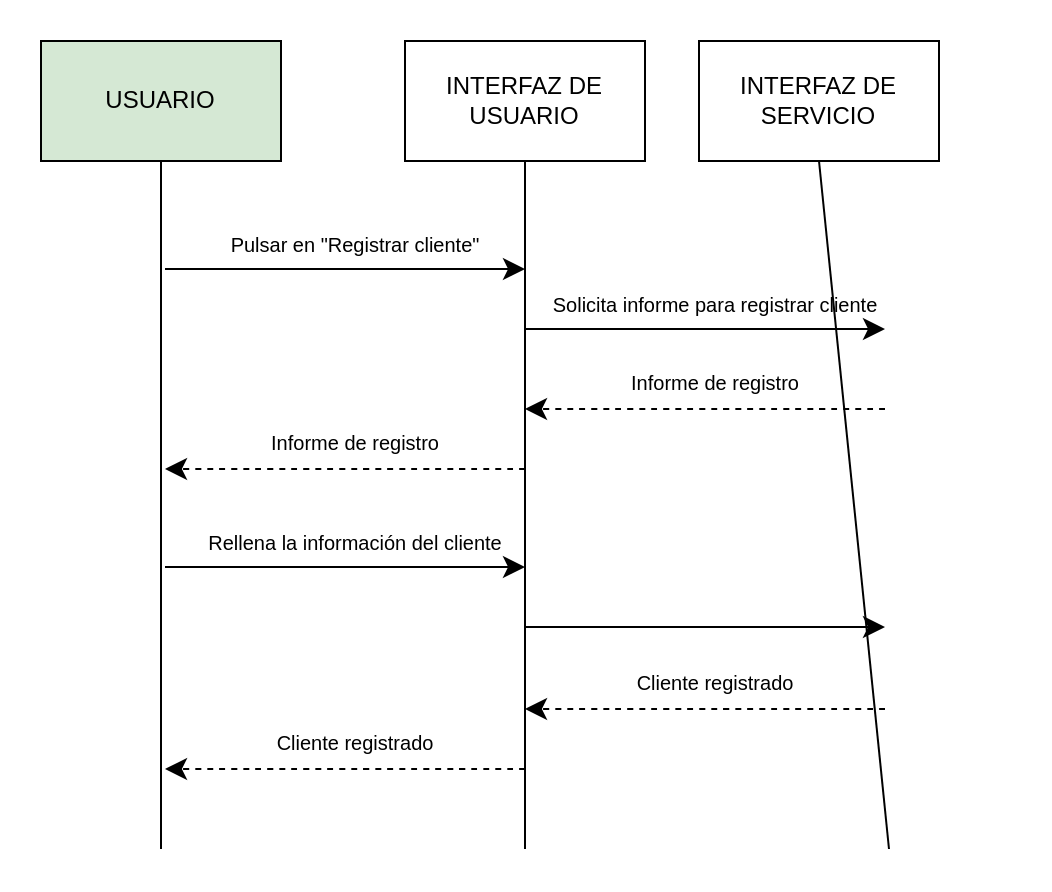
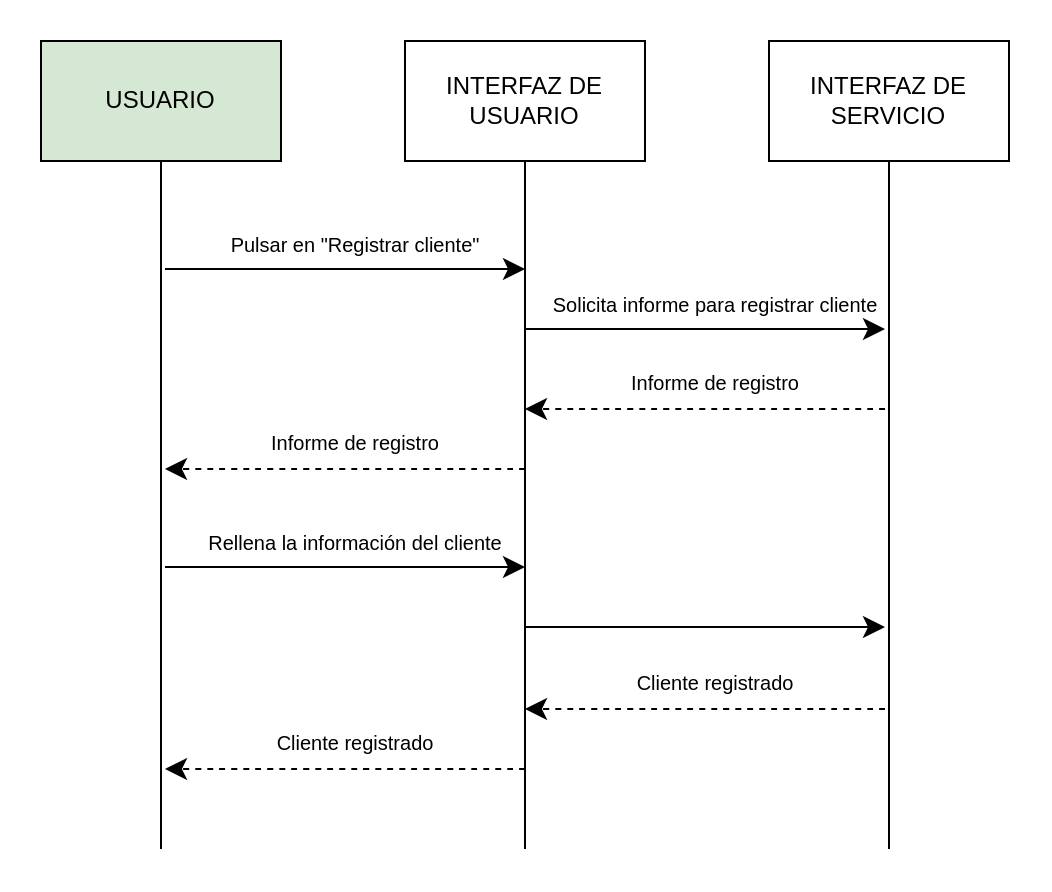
node "INTERFAZ DE SERVICIO": moved (819, 101) -> (889, 101)
